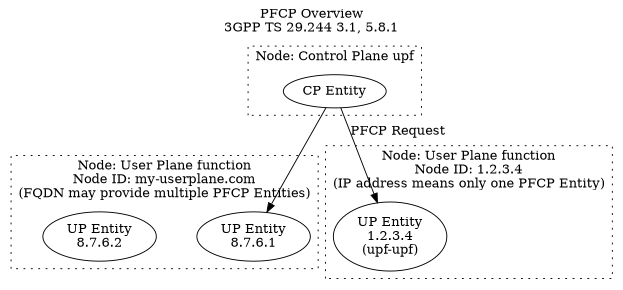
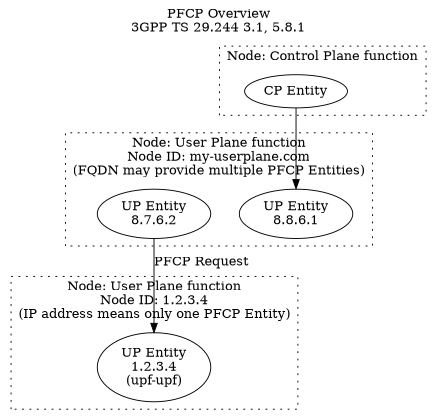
cluster "Node: Control Plane upf": label "Node: Control Plane upf" -> "Node: Control Plane function"
edge "CP Entity" -> "UP Entity 1.2.3.4 (upf-upf)": now "UP Entity 8.7.6.2" -> "UP Entity 1.2.3.4 (upf-upf)"
node "UP Entity 8.7.6.1": label "UP Entity 8.7.6.1" -> "UP Entity 8.8.6.1"
